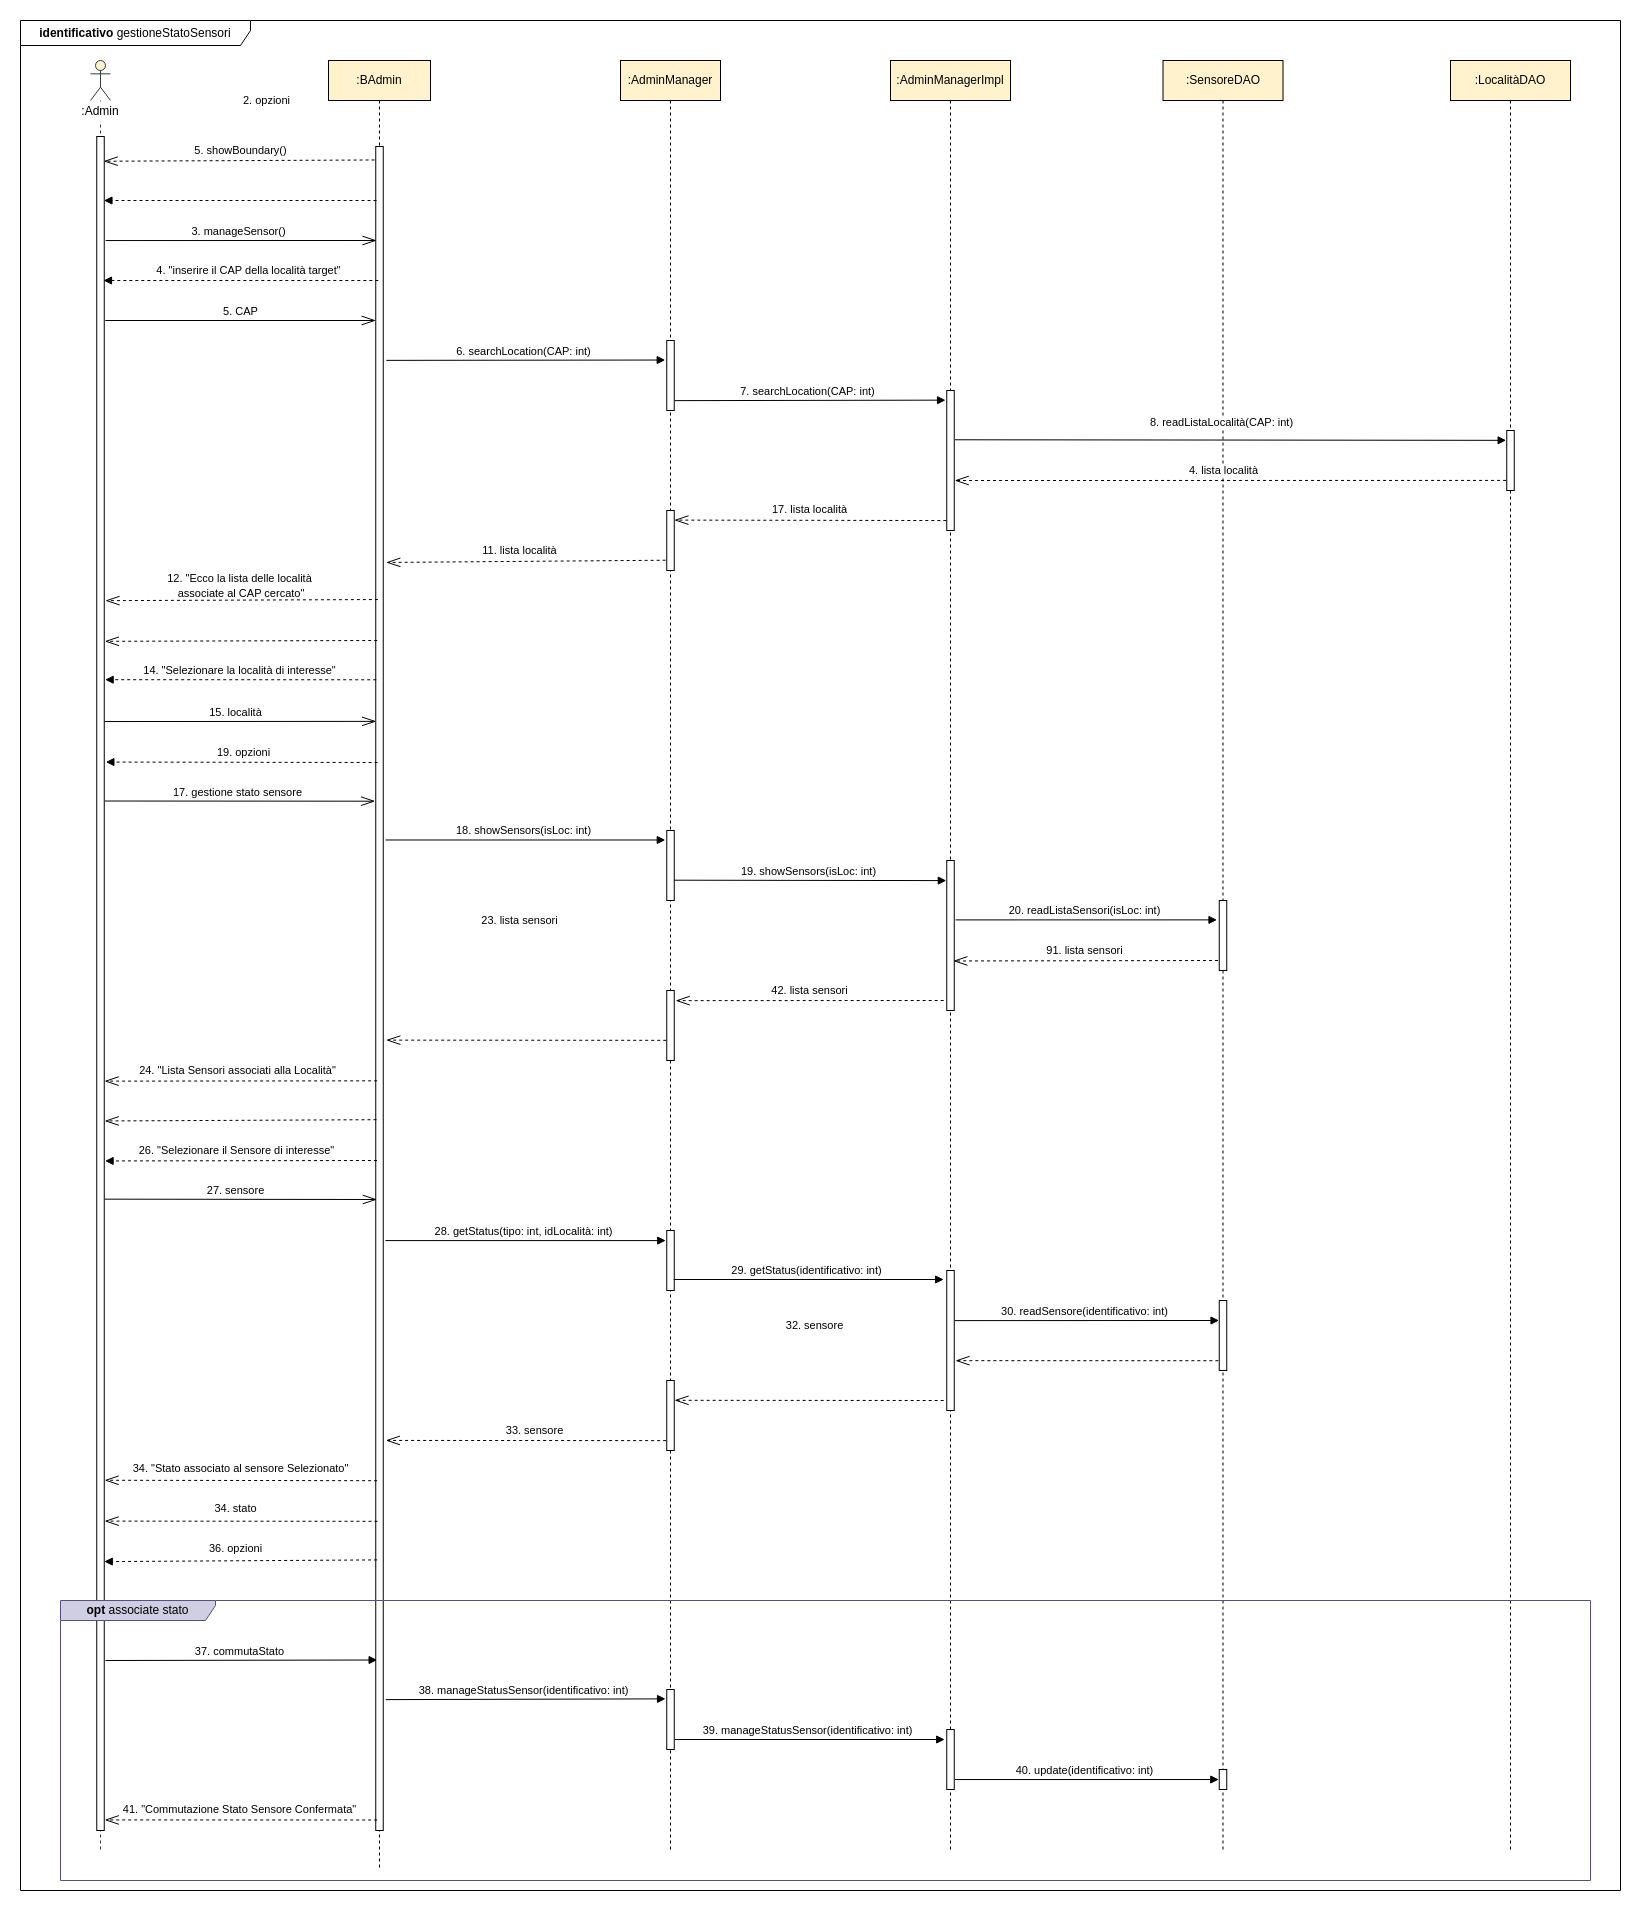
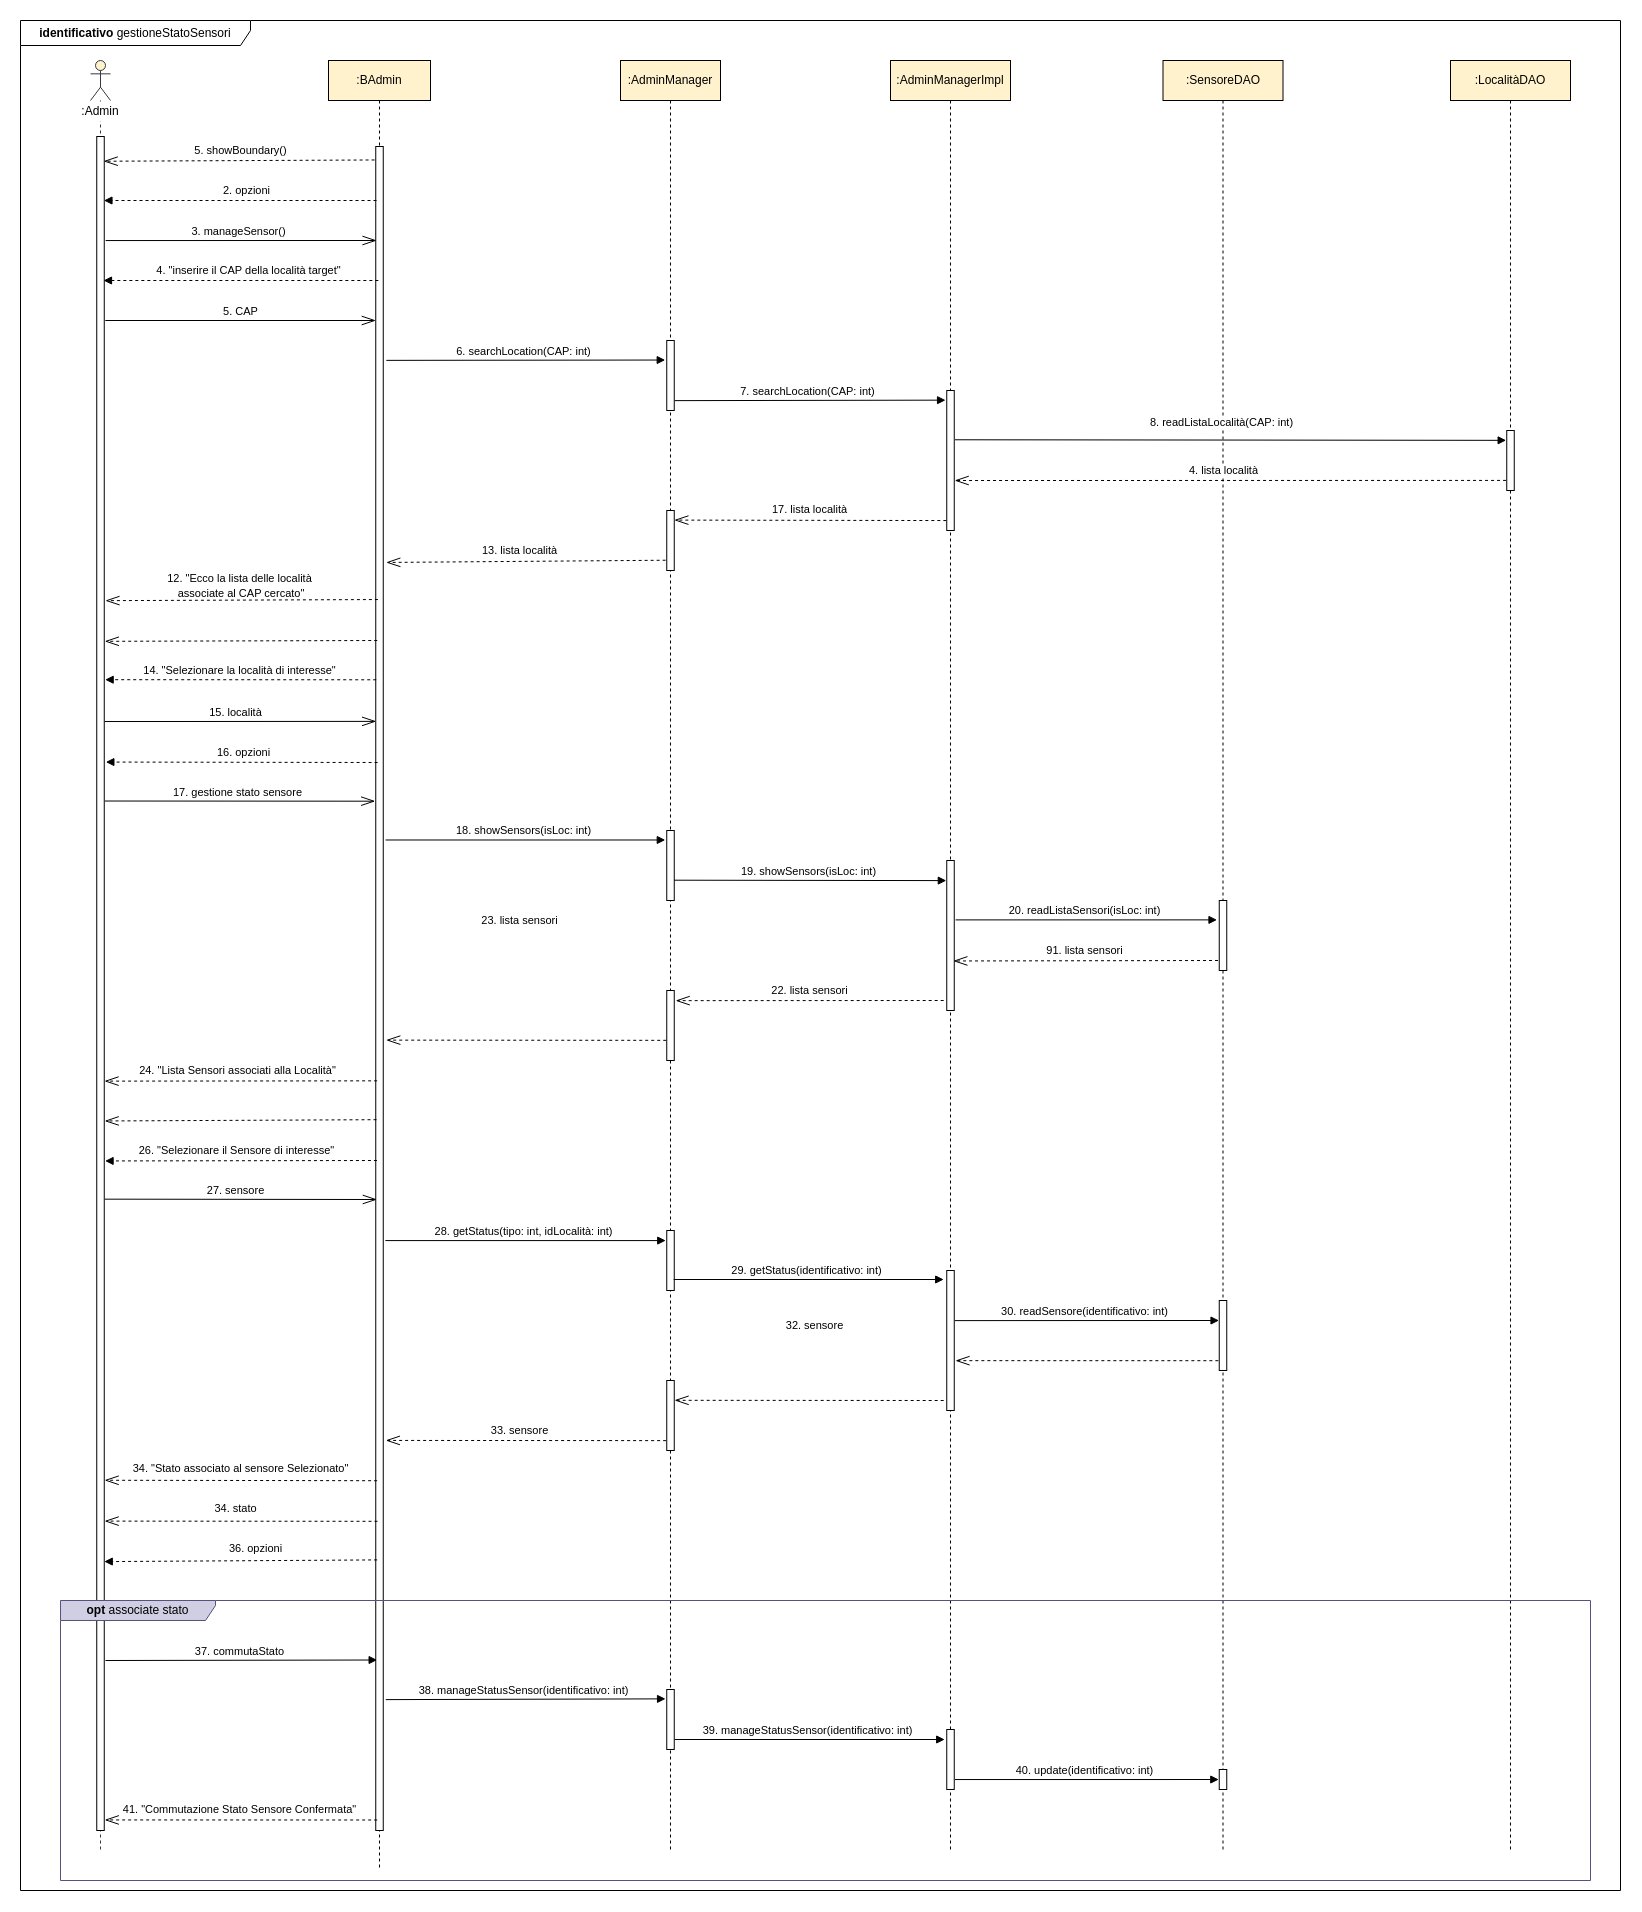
node "2. opzioni": moved (267, 101) -> (247, 191)
node "11. lista località": label "11. lista località" -> "13. lista località"
node "19. opzioni": label "19. opzioni" -> "16. opzioni"
node "42. lista sensori": label "42. lista sensori" -> "22. lista sensori"
node "33. sensore": moved (535, 1431) -> (520, 1431)
node "36. opzioni": moved (235, 1549) -> (255, 1549)
